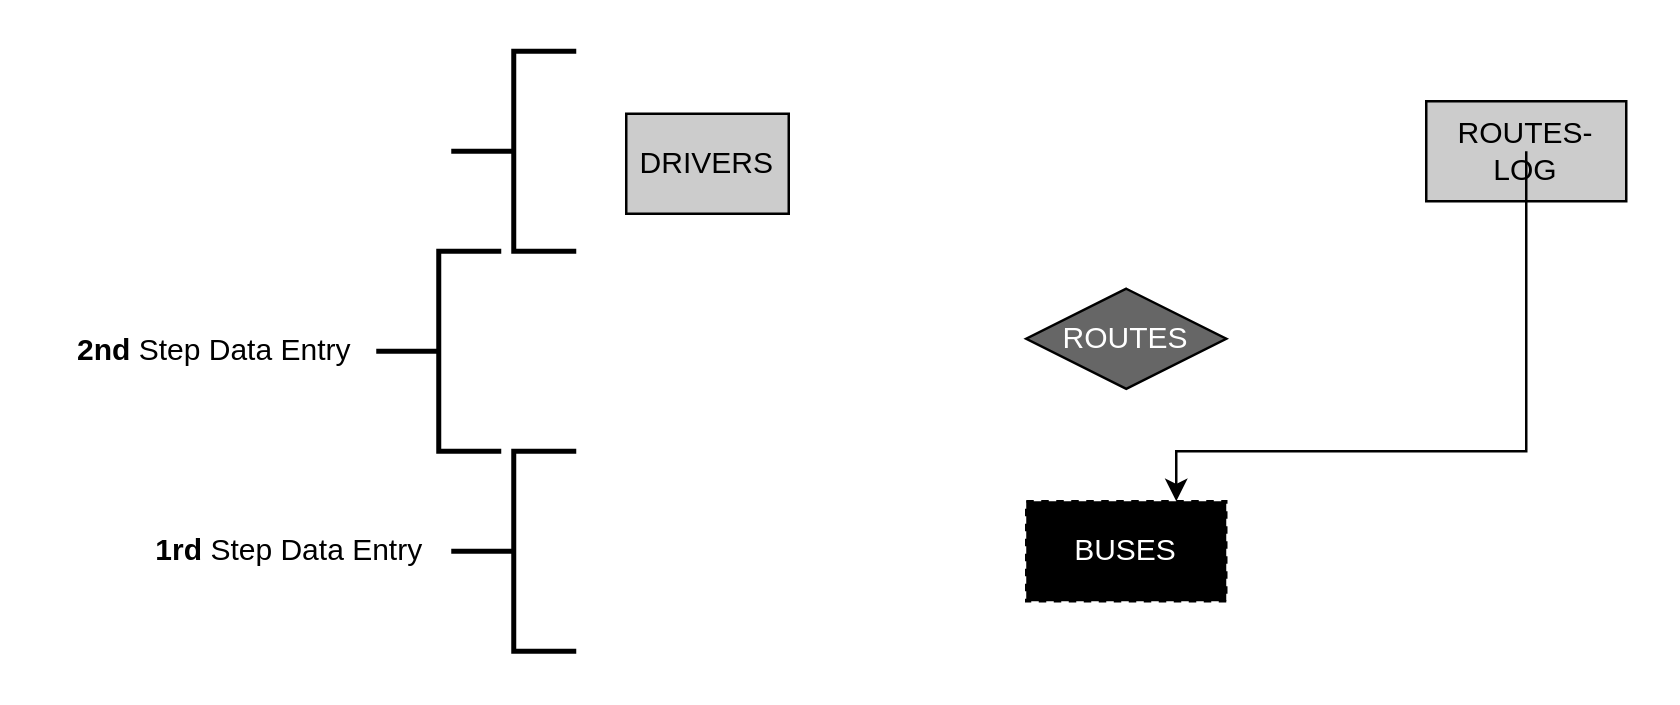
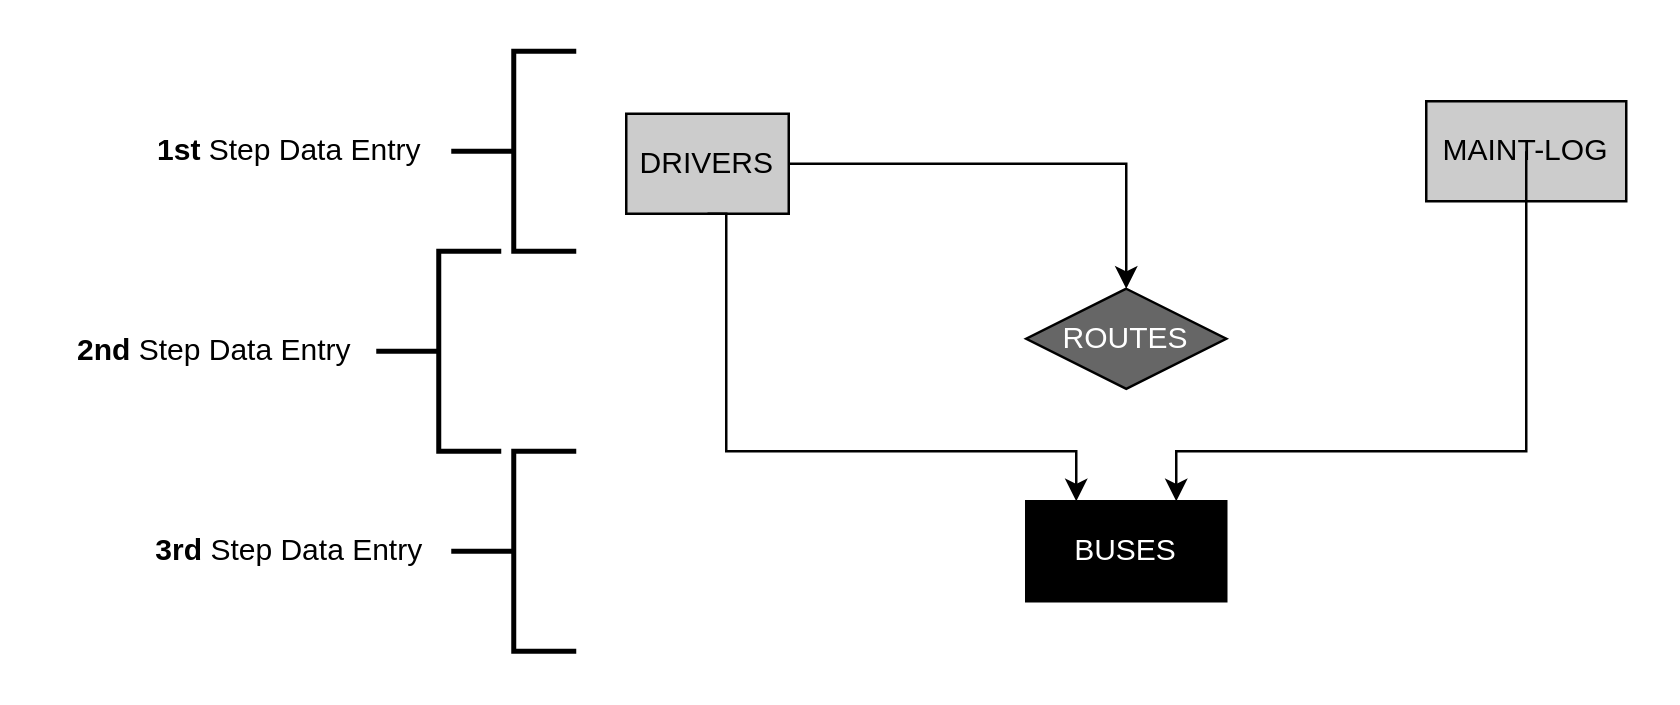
node "1st Step Data Entry": added
node "ROUTES-LOG": label "ROUTES-LOG" -> "MAINT-LOG"
edge "DRIVERS" -> "ROUTES": added
edge "DRIVERS" -> "BUSES": added
node "1rd Step Data Entry": label "1rd Step Data Entry" -> "3rd Step Data Entry"
node "BUSES": style dashed -> solid
